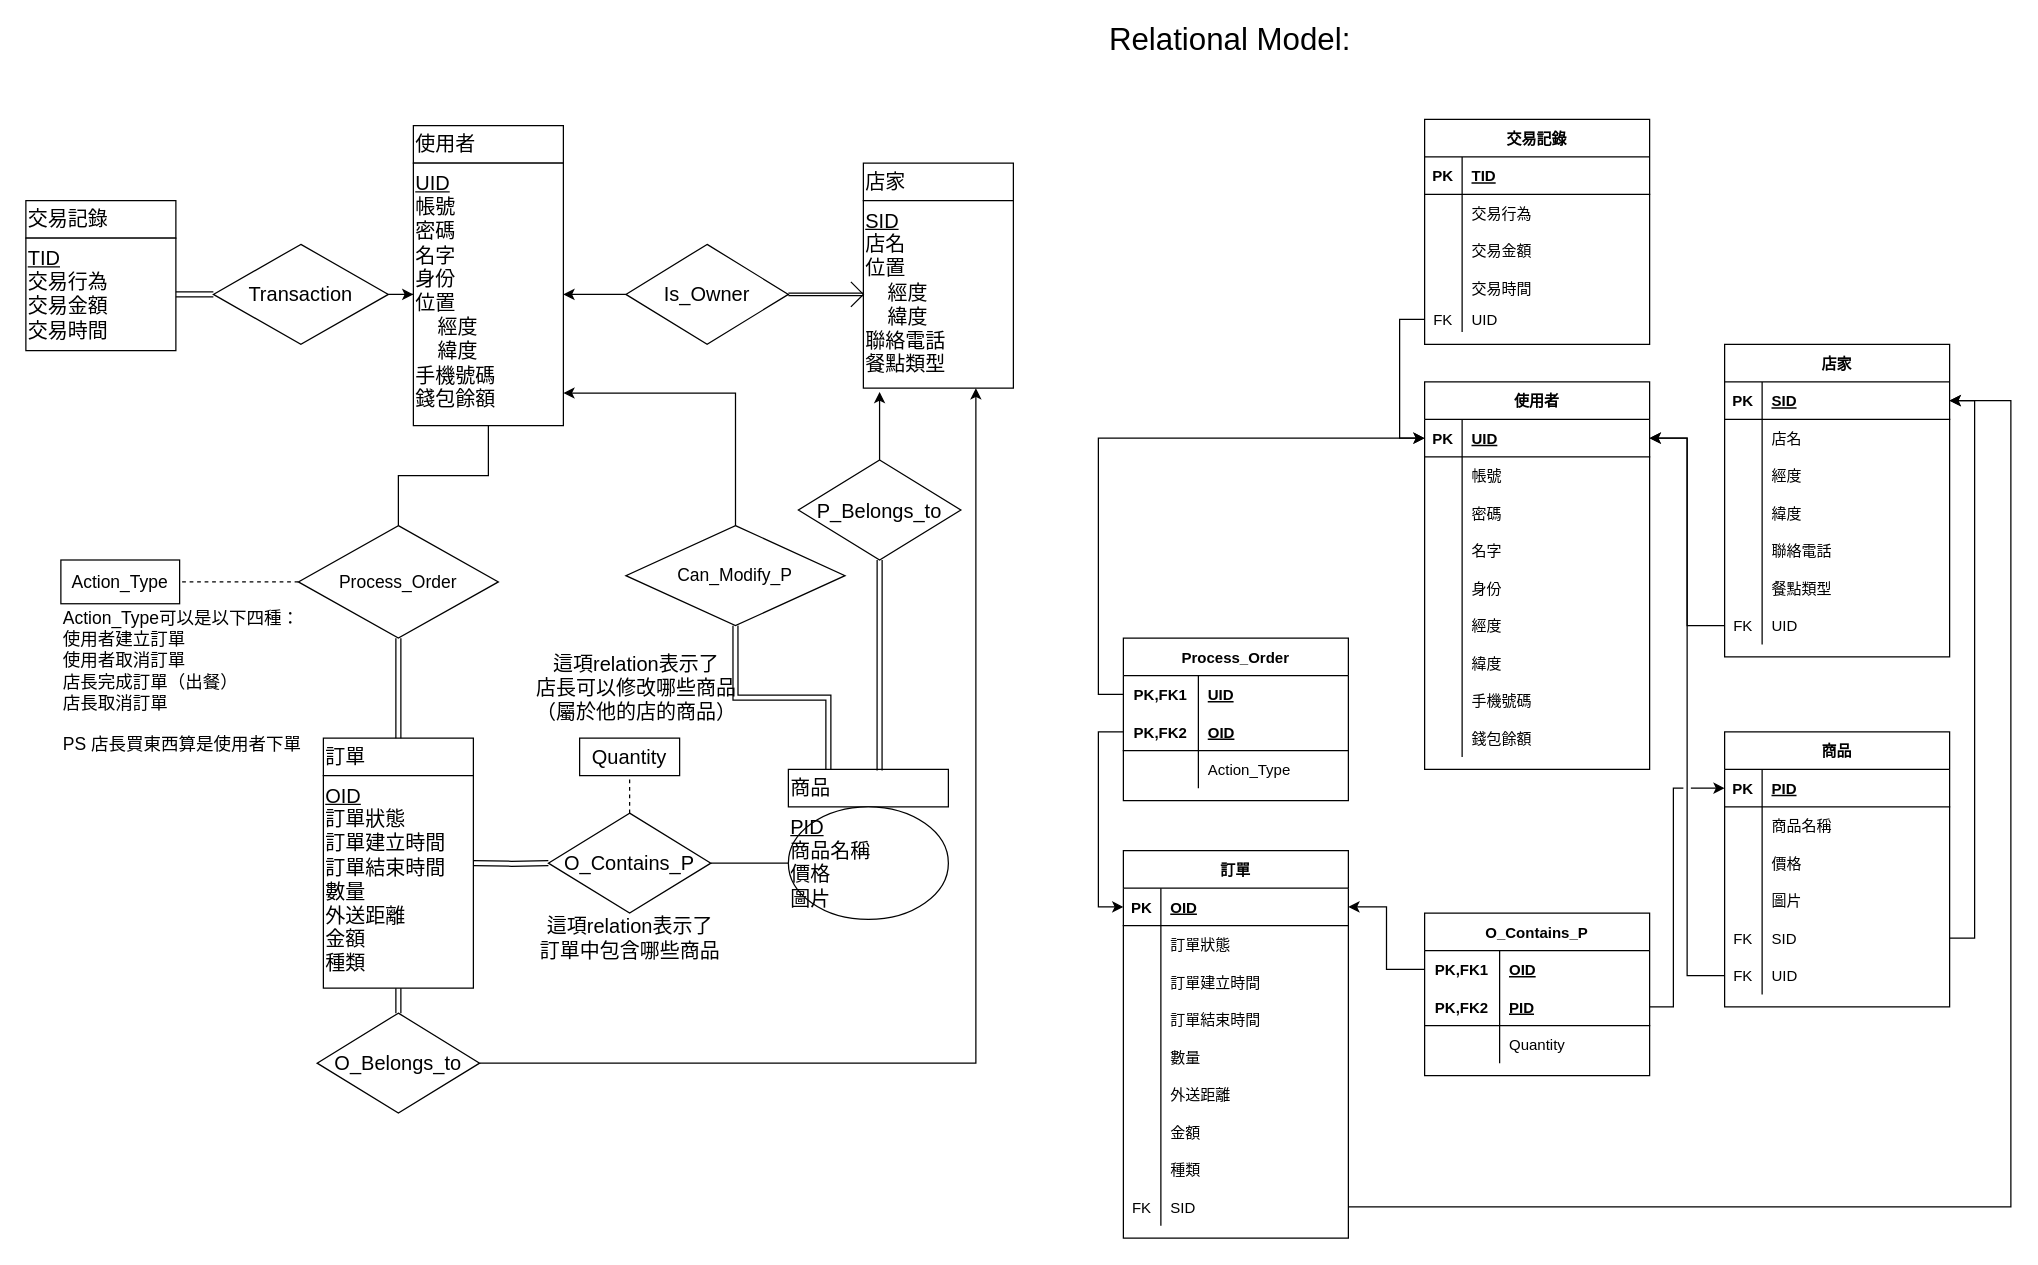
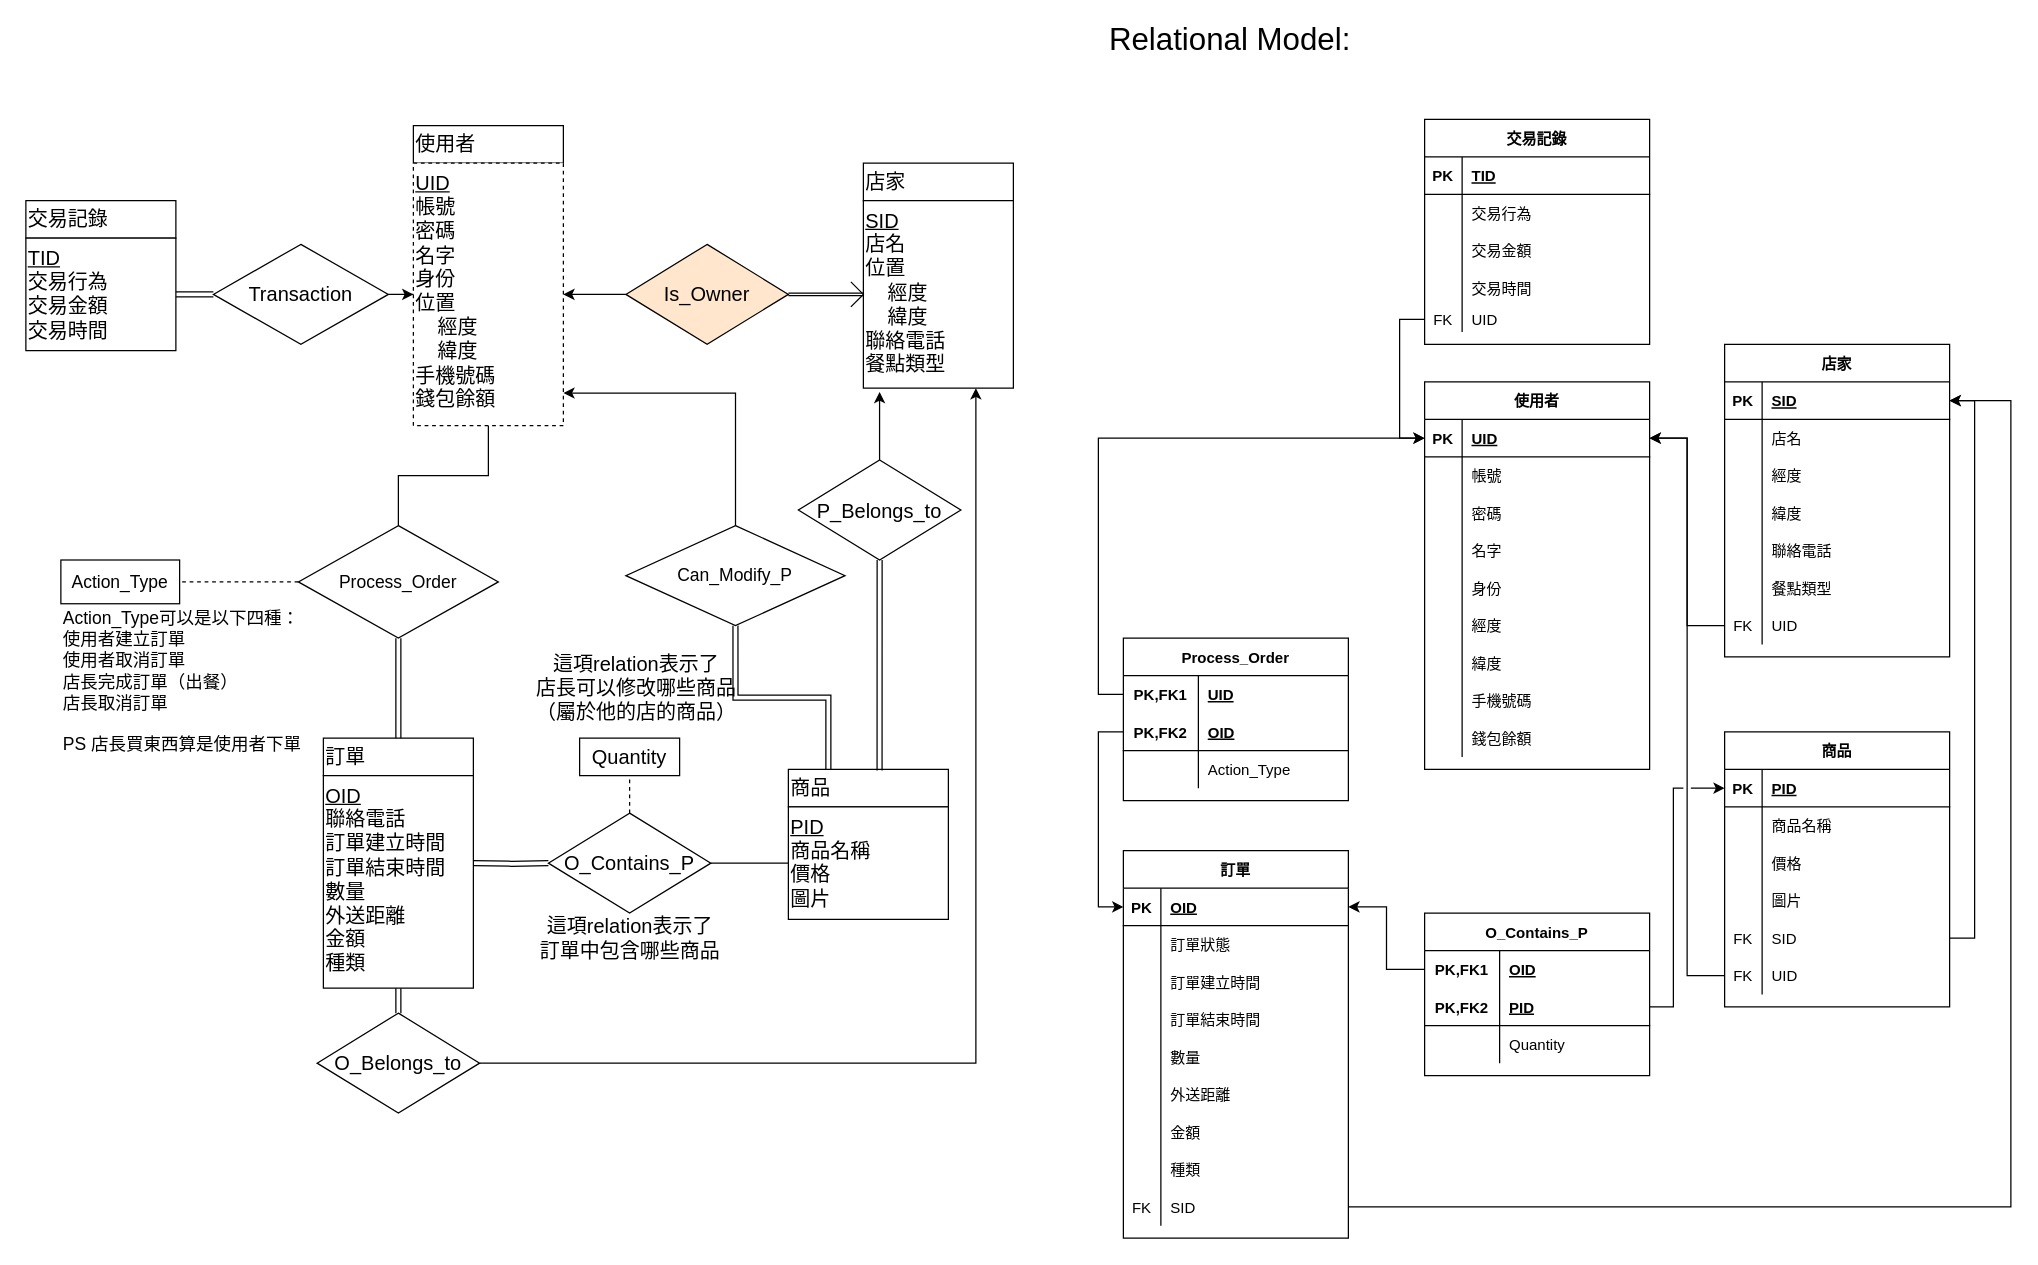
node "UID 帳號 密碼 名字 身份 位置 經度 緯度 手機號碼 錢包餘額": style solid -> dashed
node "Is_Owner": fillcolor #ffffff -> #ffe6cc
node "OID 訂單狀態 訂單建立時間 訂單結束時間 數量 外送距離 金額 種類": label "OID 訂單狀態 訂單建立時間 訂單結束時間 數量 外送距離 金額 種類" -> "OID 聯絡電話 訂單建立時間 訂單結束時間 數量 外送距離 金額 種類"
node "PID 商品名稱 價格 圖片": shape ellipse -> rectangle
